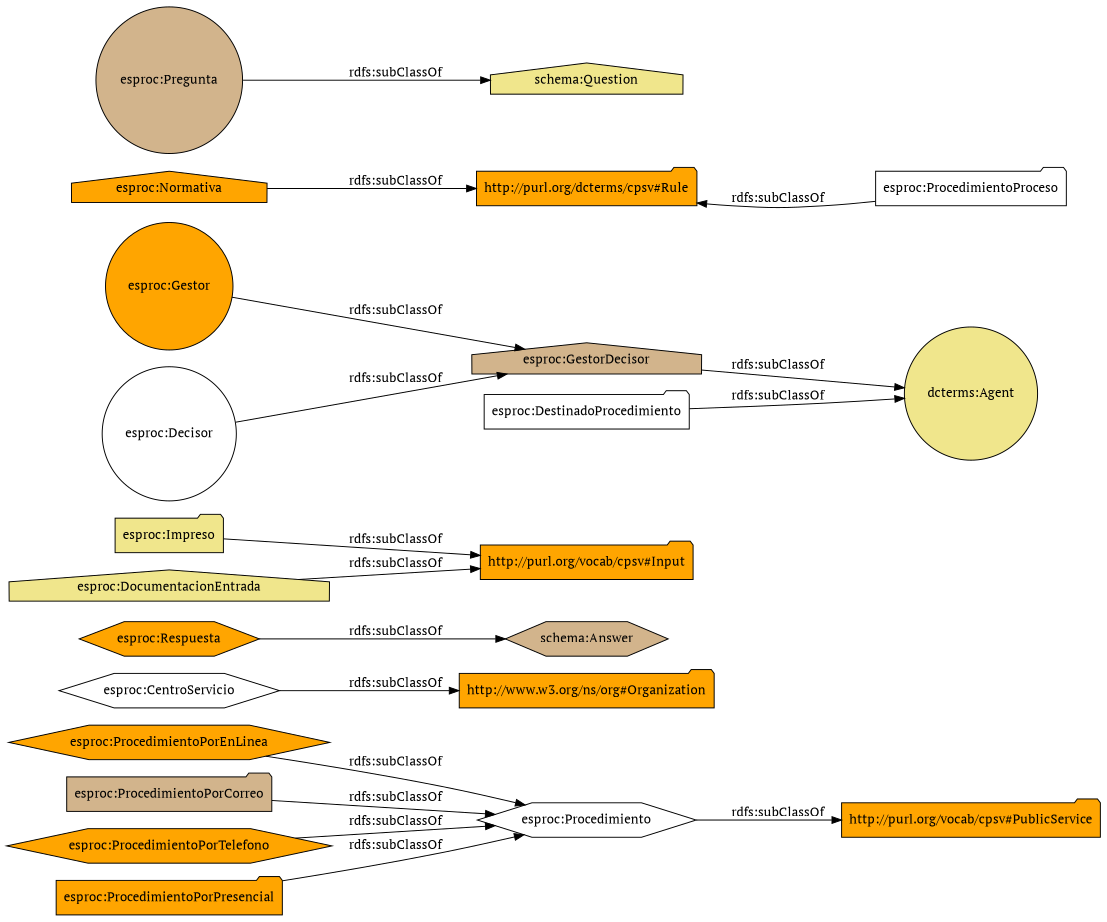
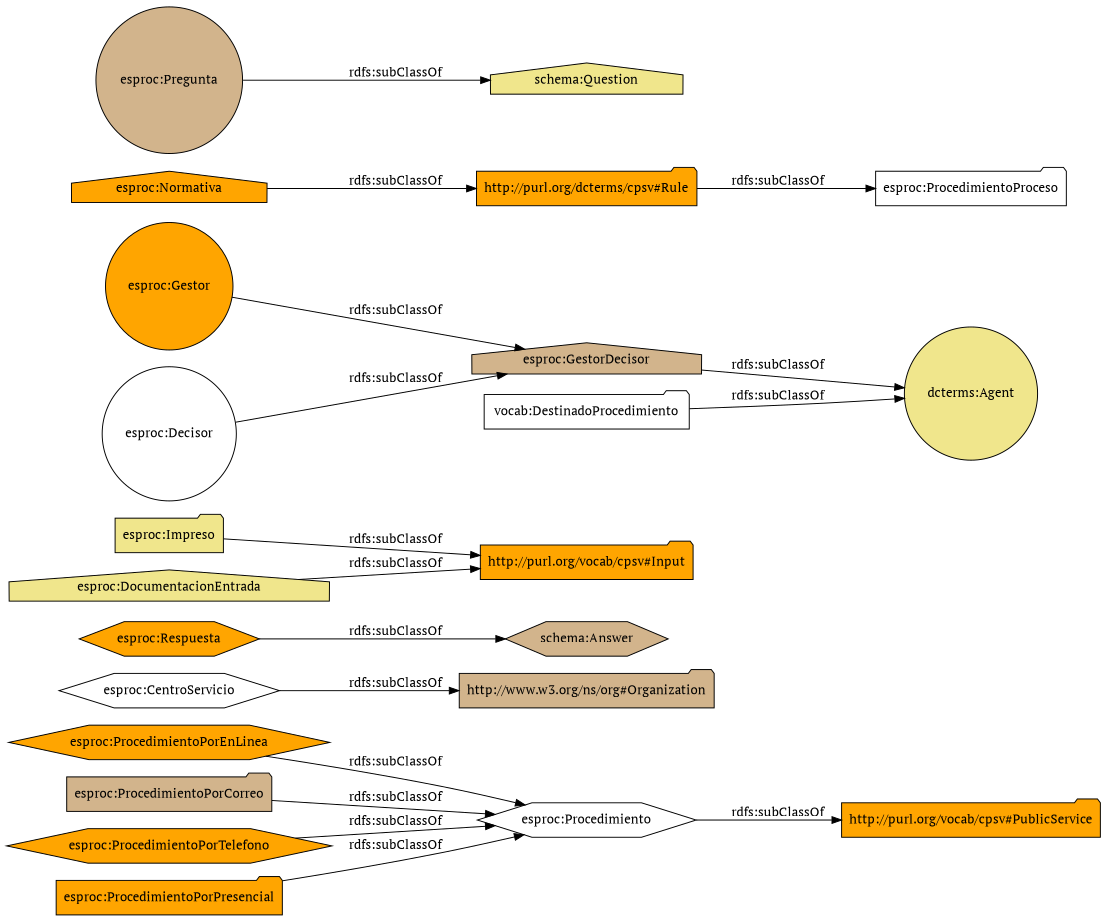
edge "esproc:ProcedimientoProceso" -> "http://purl.org/dcterms/cpsv#Rule": reversed
node "esproc:DestinadoProcedimiento": label "esproc:DestinadoProcedimiento" -> "vocab:DestinadoProcedimiento"
node "http://www.w3.org/ns/org#Organization": fillcolor orange -> tan
